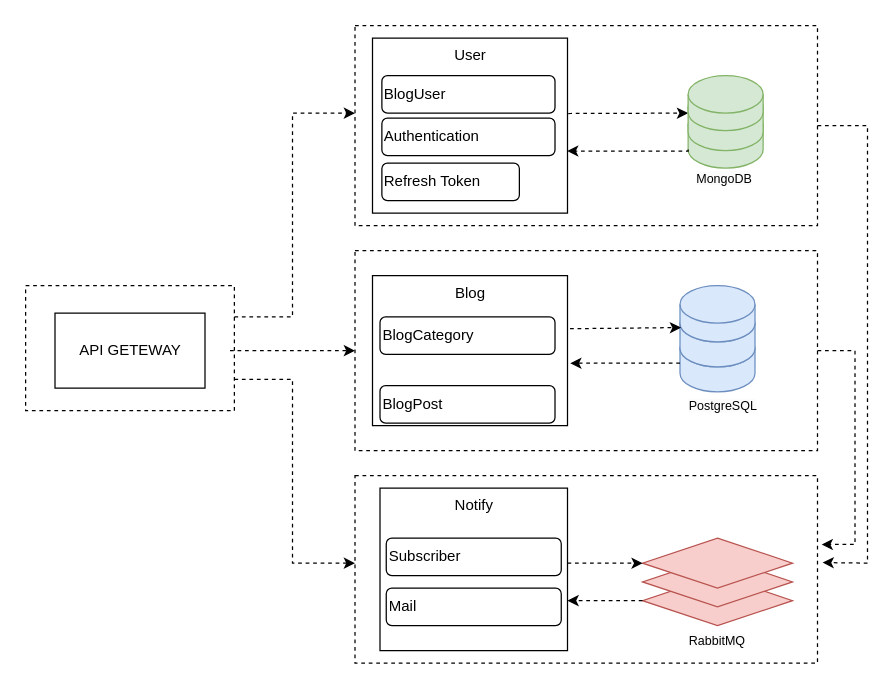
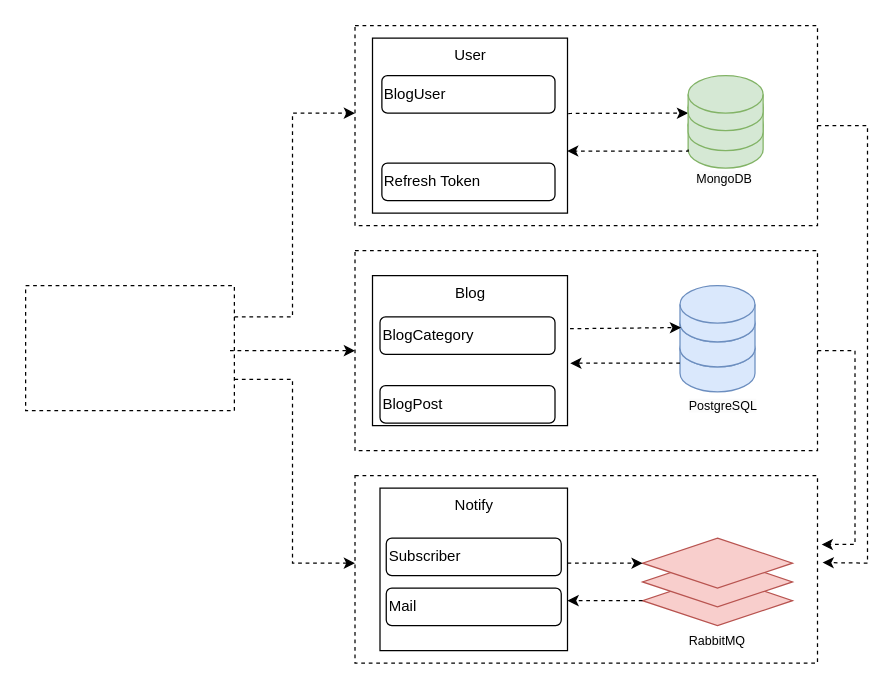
node "Authentication": removed
node "Refresh Token": size 138x38 -> 173x38
node "API GETEWAY": removed
